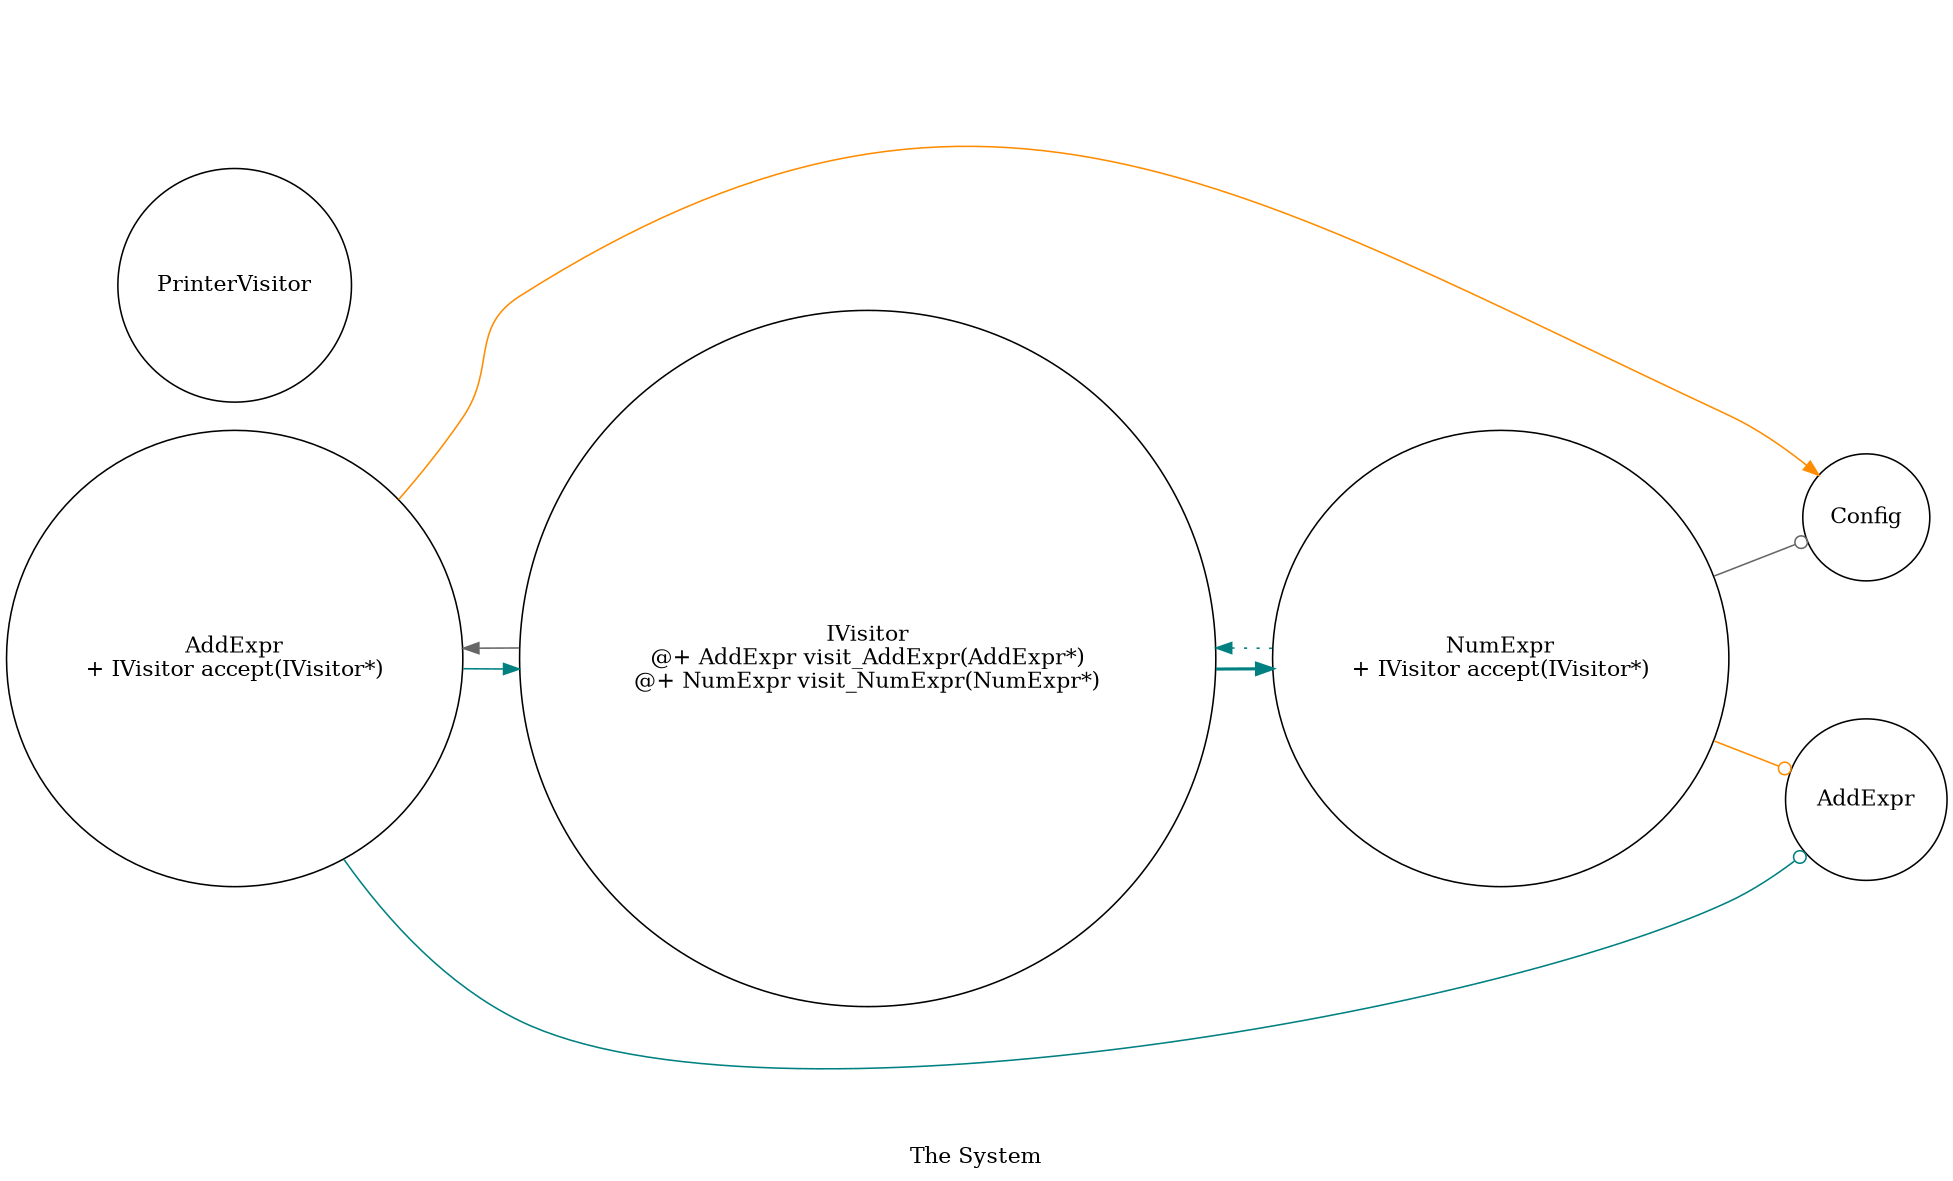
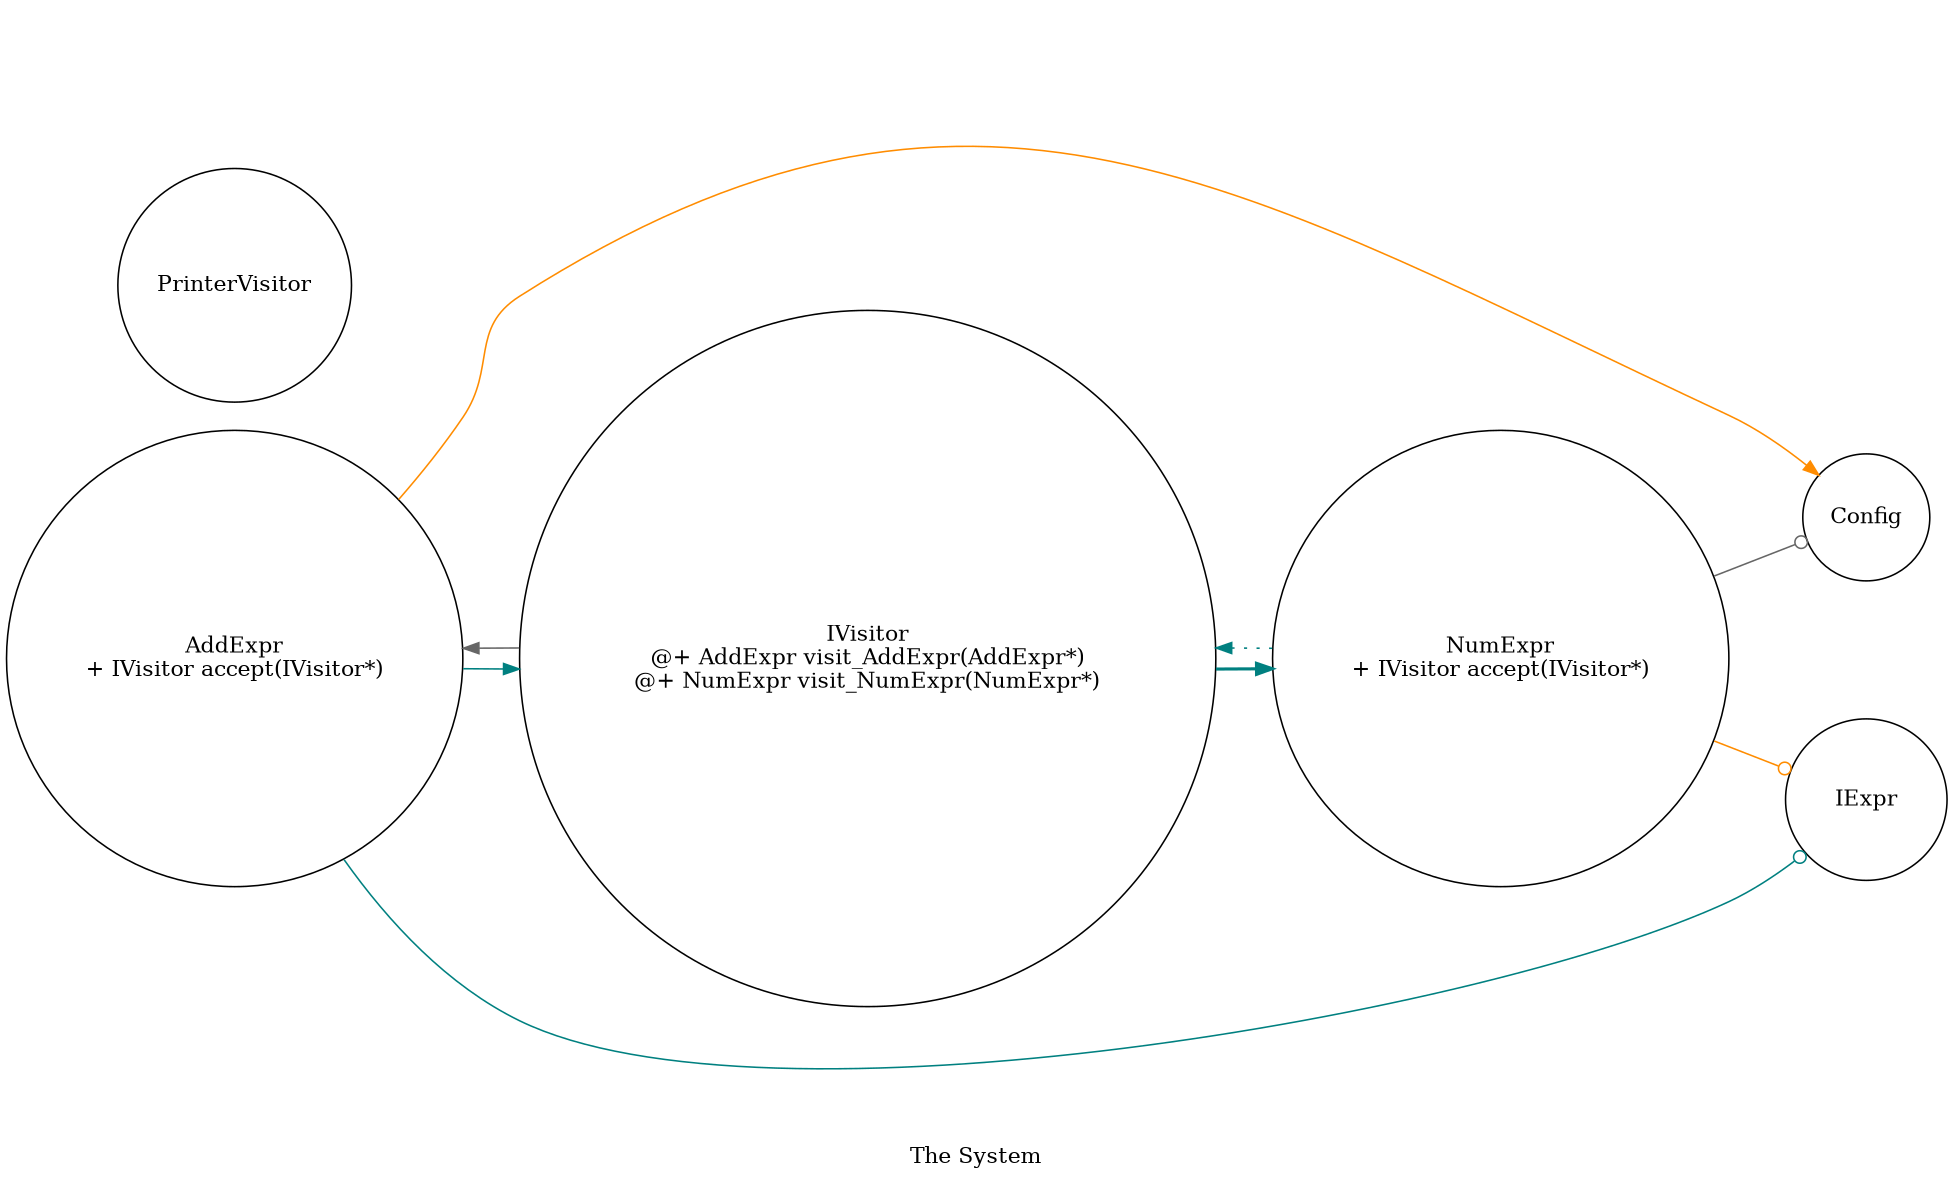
node "AddExpr": label "AddExpr" -> "IExpr"
